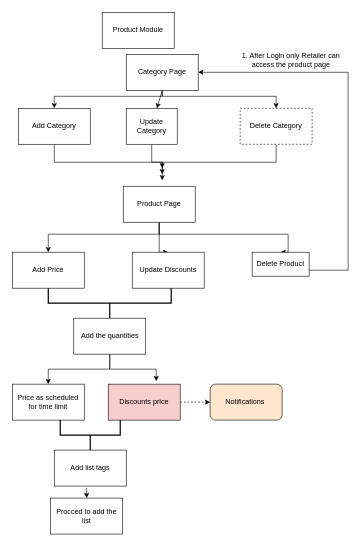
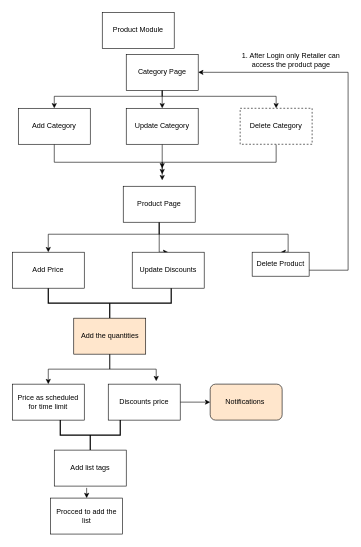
node "Update Category": size 51x36 -> 72x36
node "Add the quantities": fillcolor #ffffff -> #ffe6cc
node "Discounts price": fillcolor #f8cecc -> #ffffff
edge "Discounts price" -> "Notifications": style dashed -> solid
